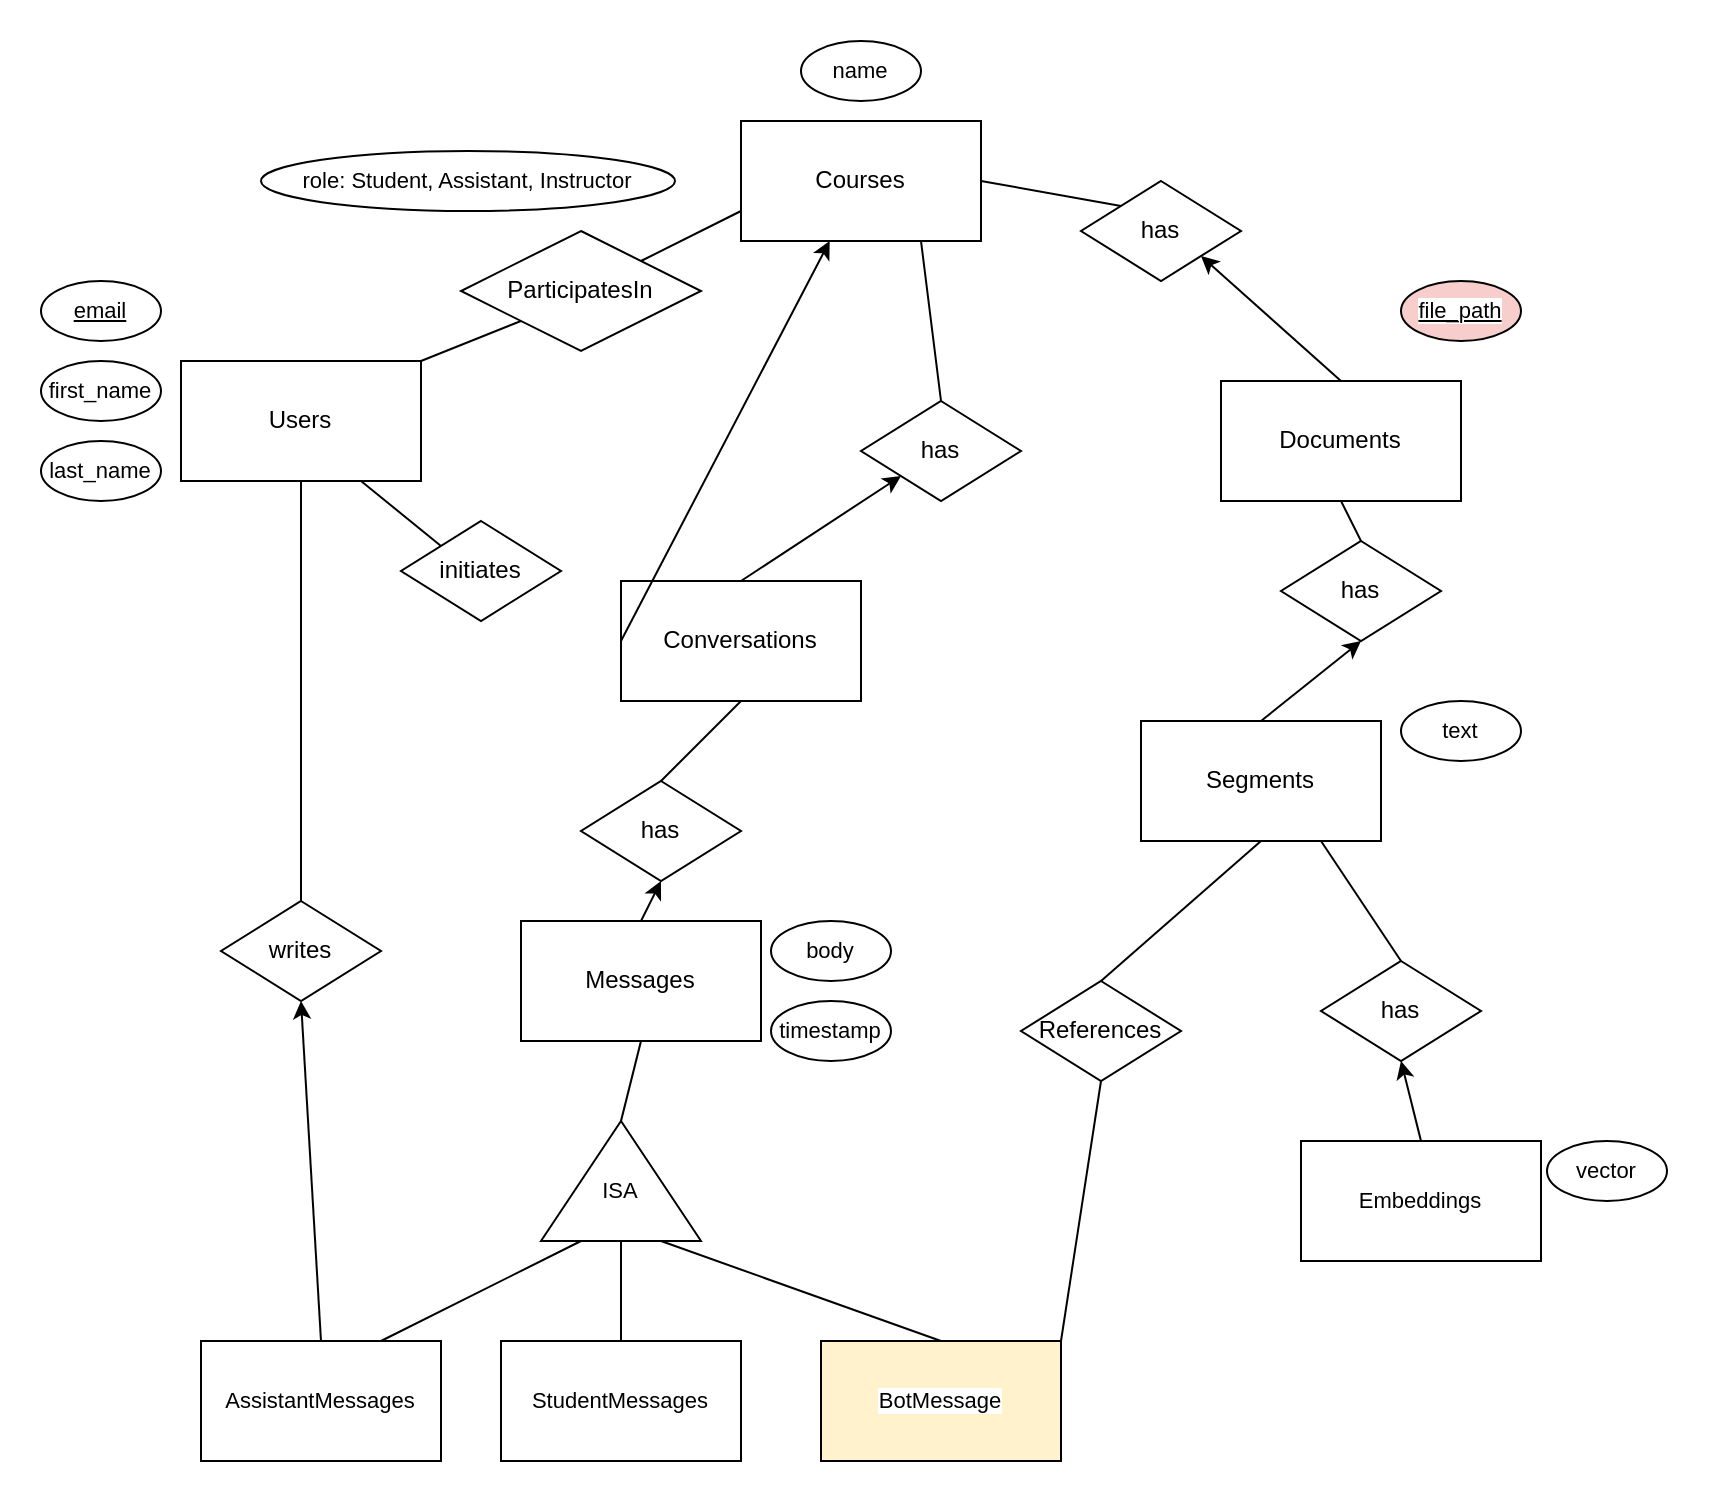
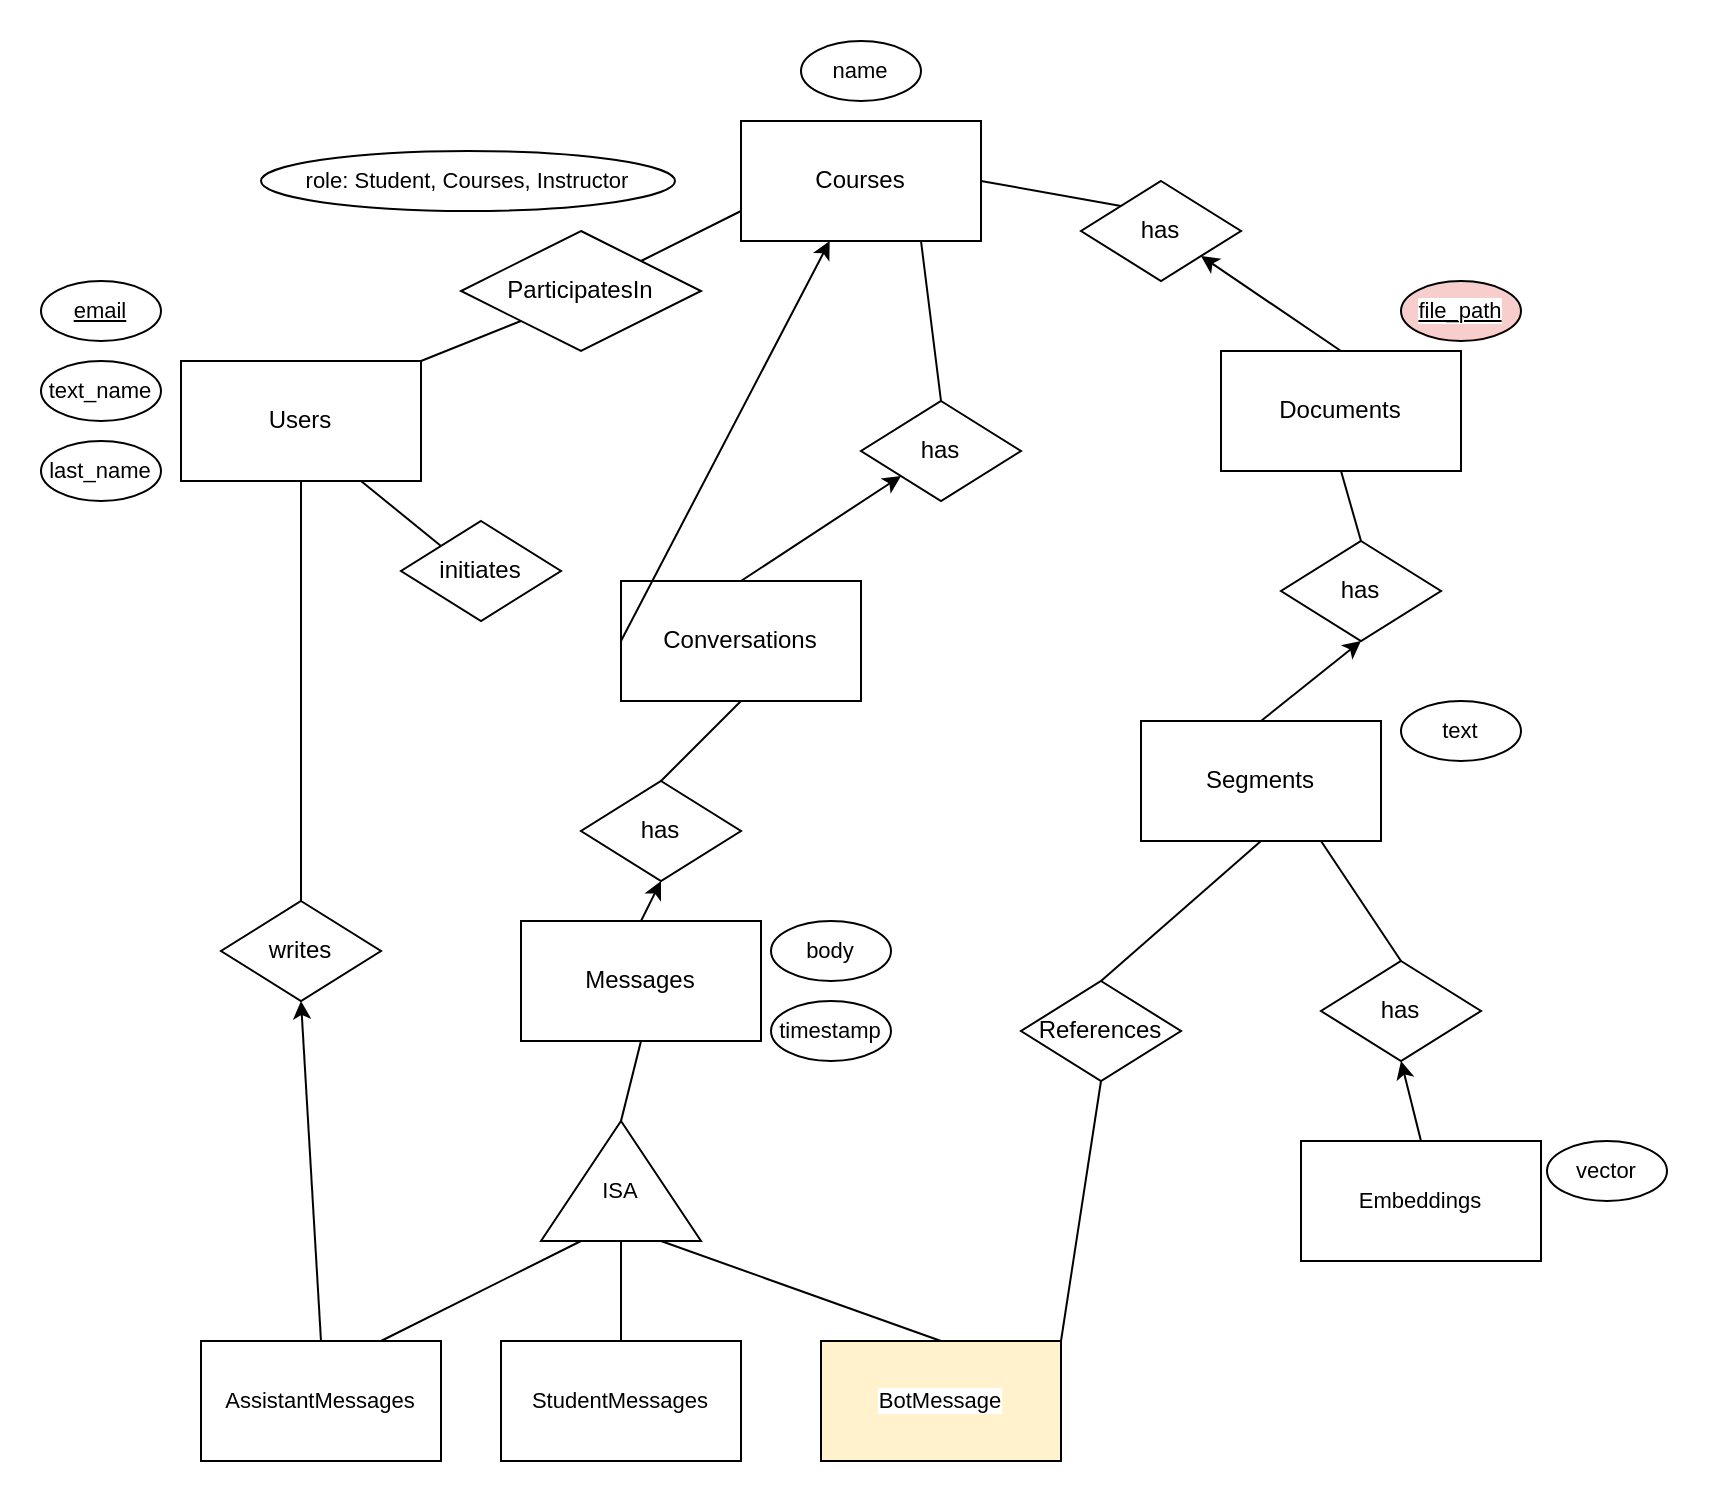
node "role: Student, Assistant, Instructor": label "role: Student, Assistant, Instructor" -> "role: Student, Courses, Instructor"
node "first_name": label "first_name" -> "text_name"
node "Documents": moved (1341, 441) -> (1341, 411)
